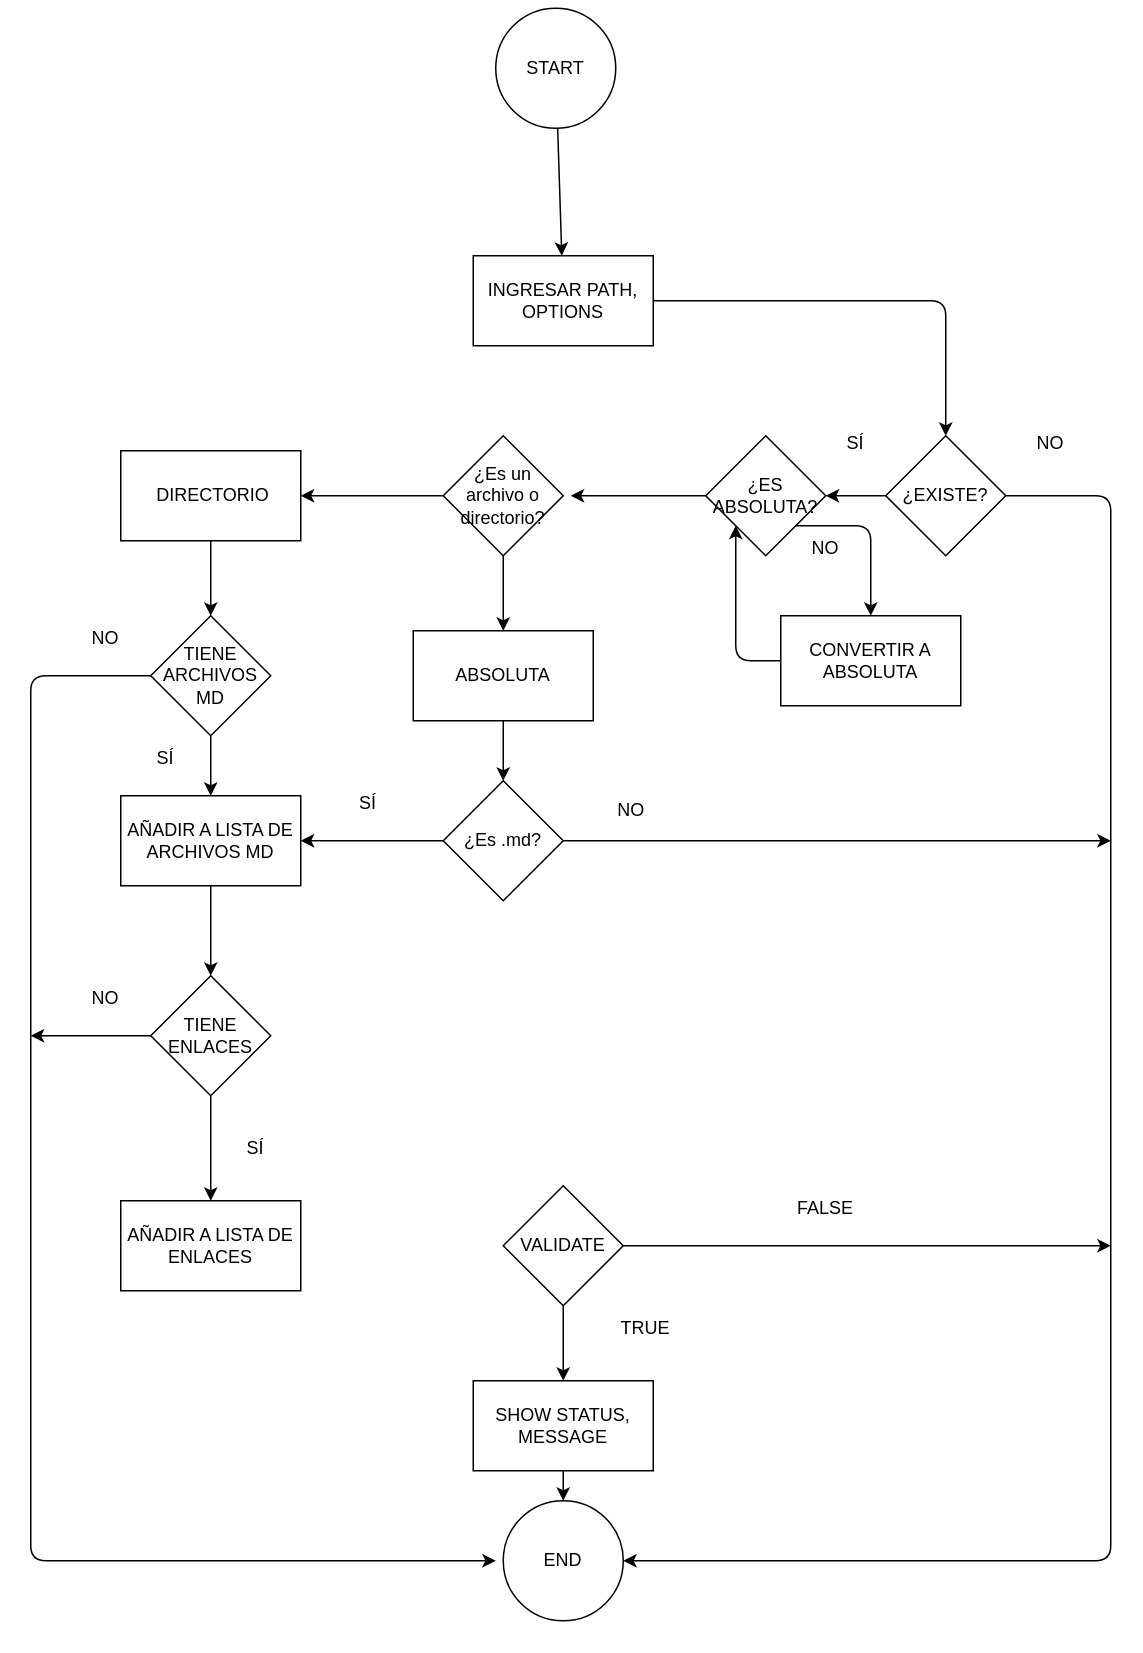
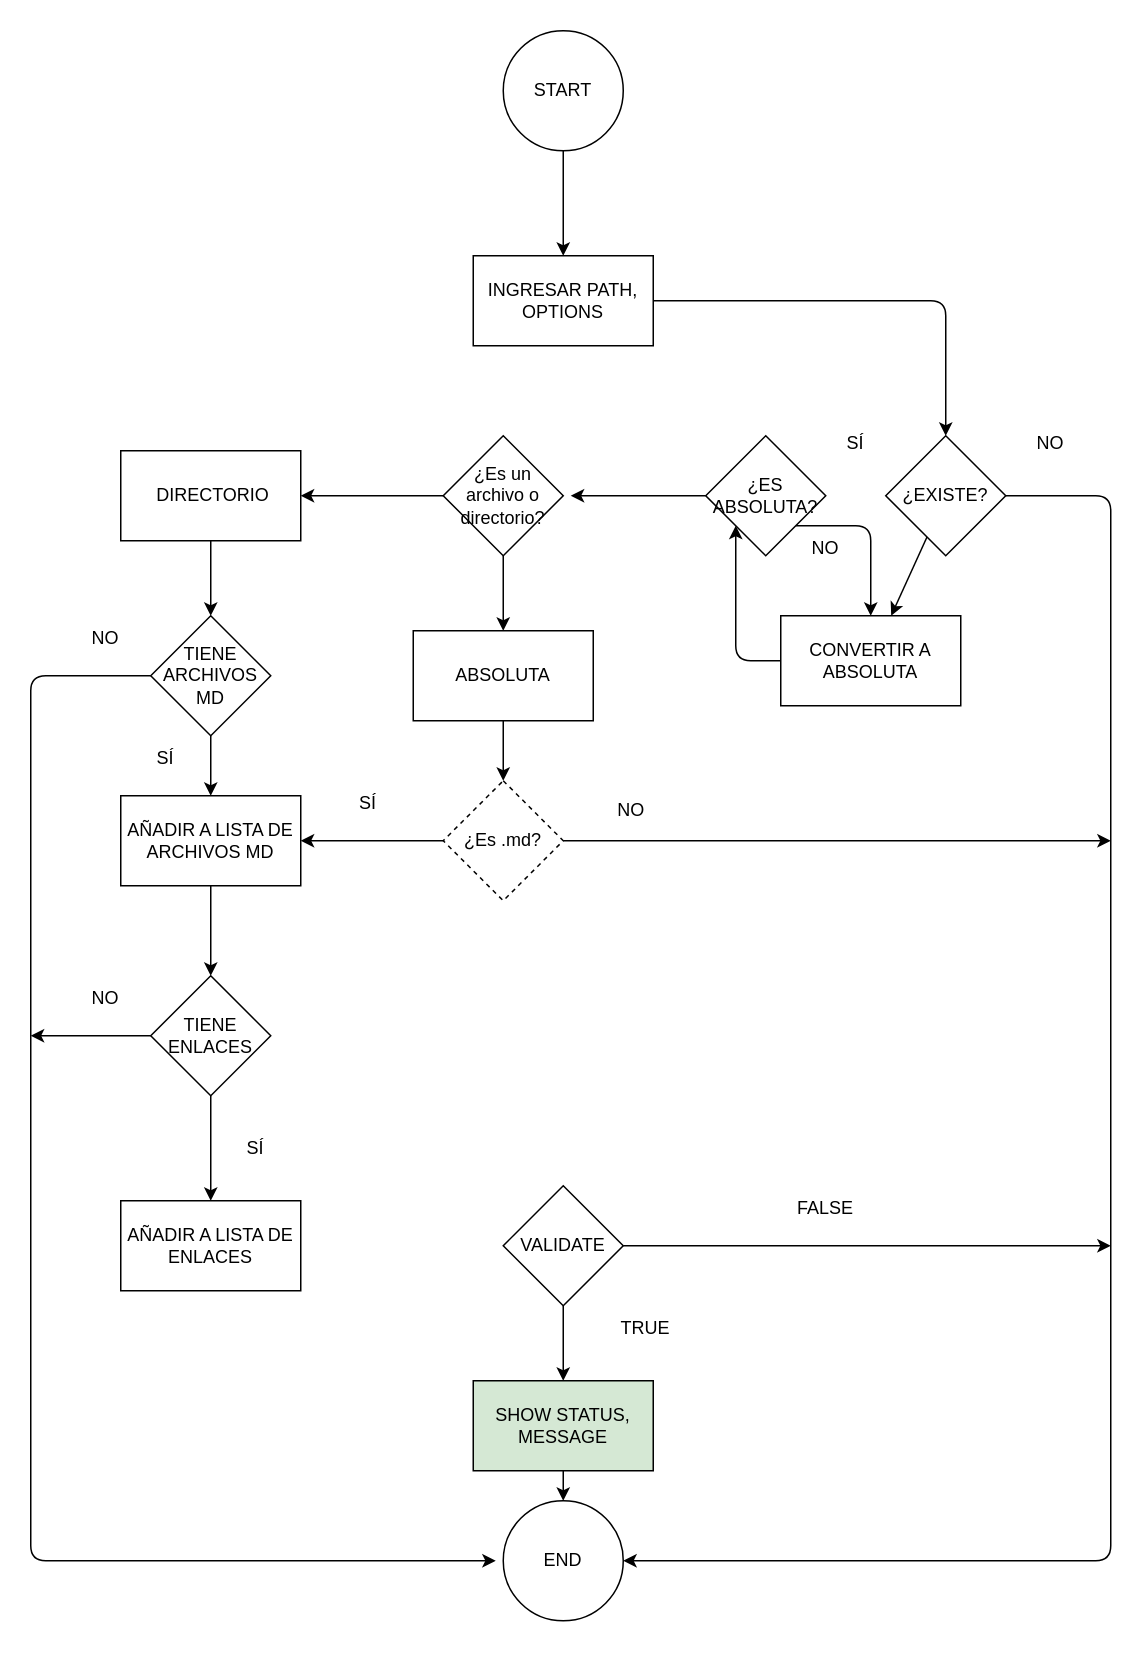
node "START": moved (556, 68) -> (563, 91)
edge "¿EXISTE?" -> "¿ES ABSOLUTA?": now "¿EXISTE?" -> "CONVERTIR A ABSOLUTA"
node "¿Es .md?": style solid -> dashed
node "SHOW STATUS, MESSAGE": fillcolor #ffffff -> #d5e8d4
